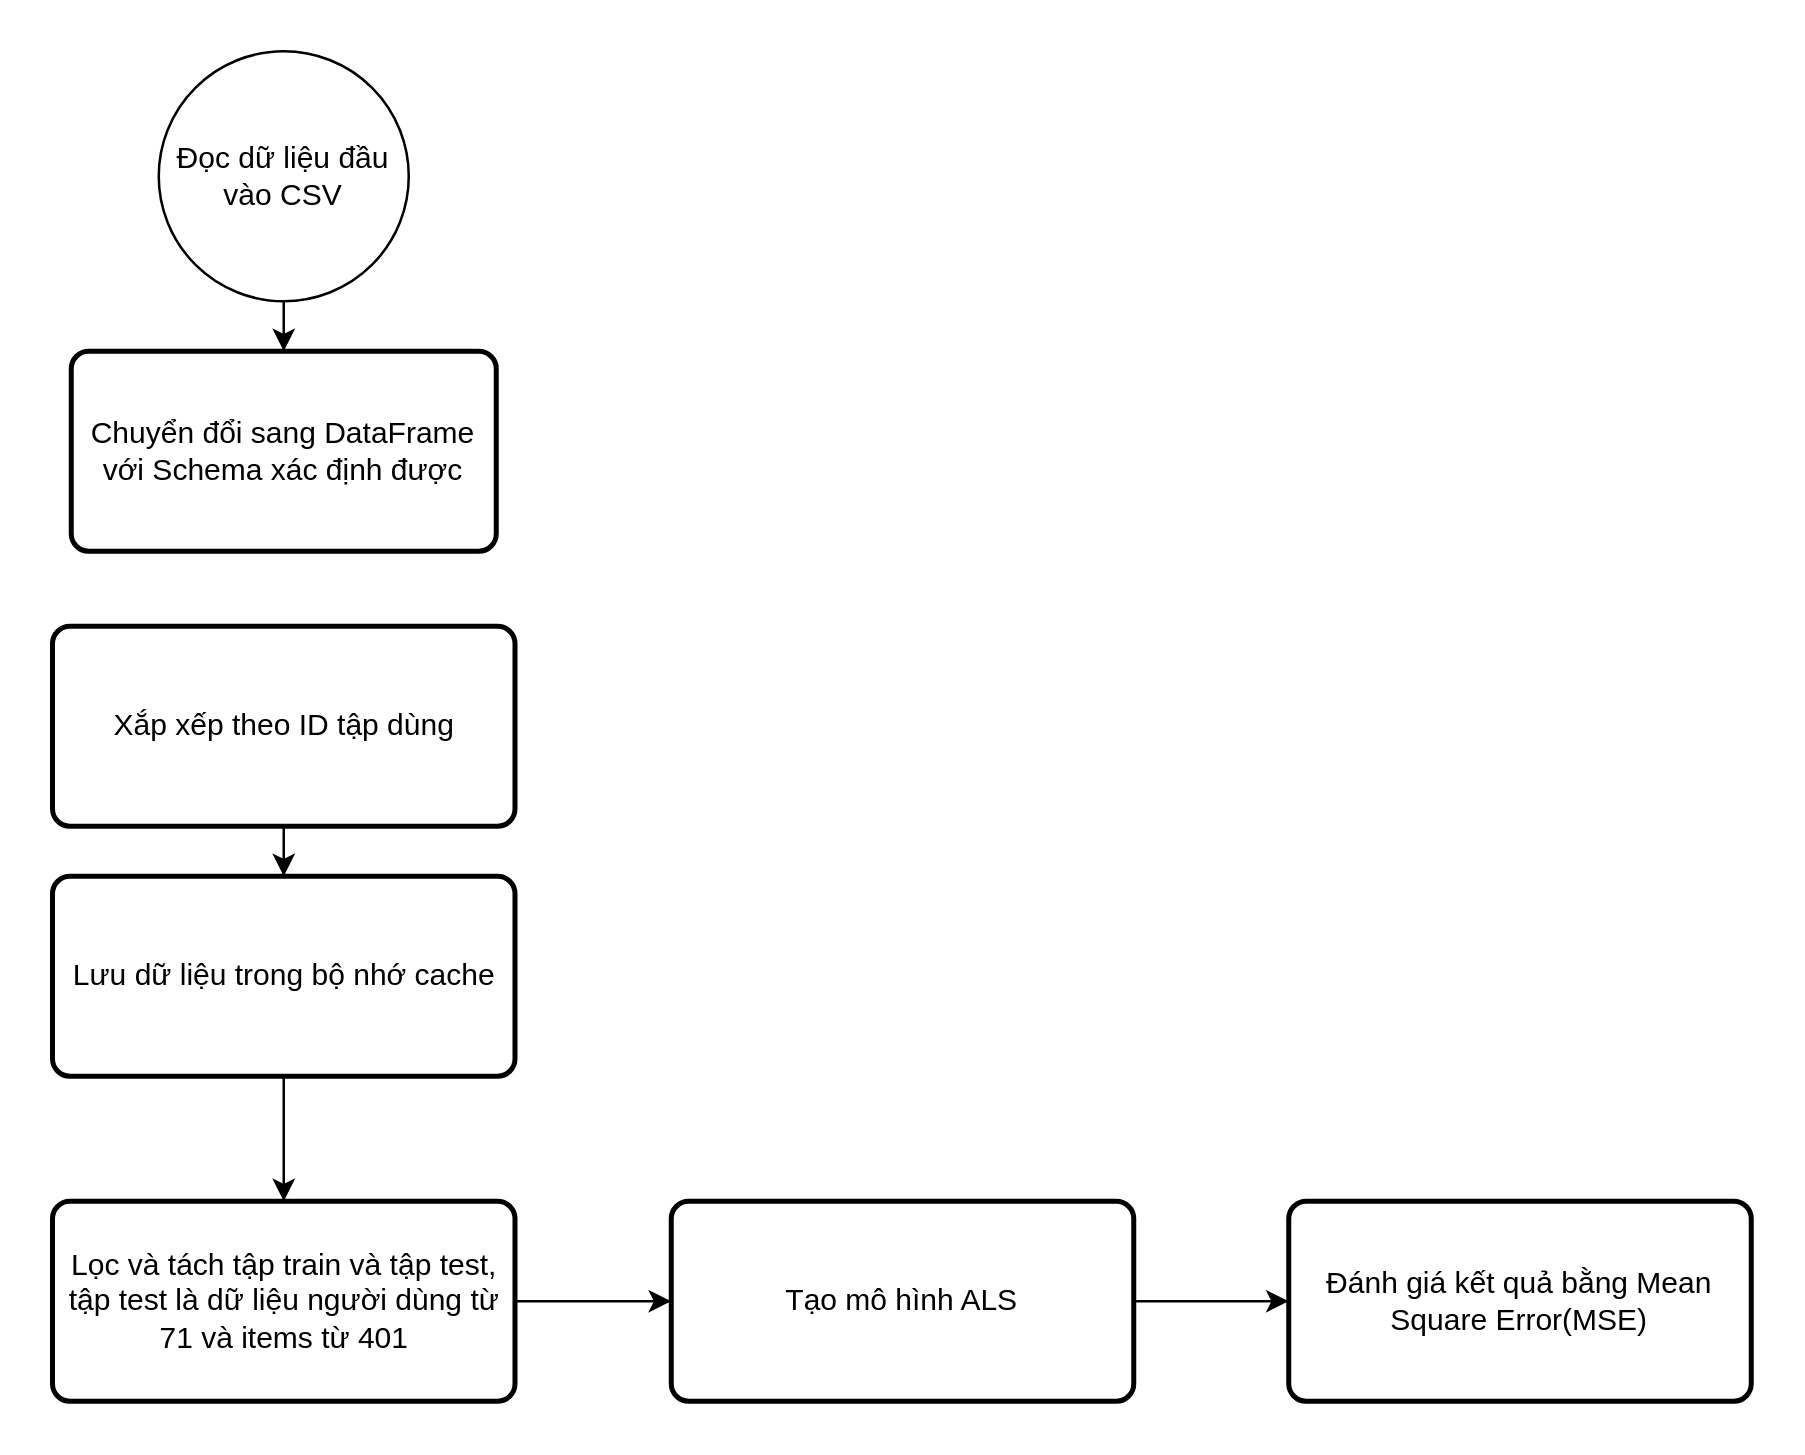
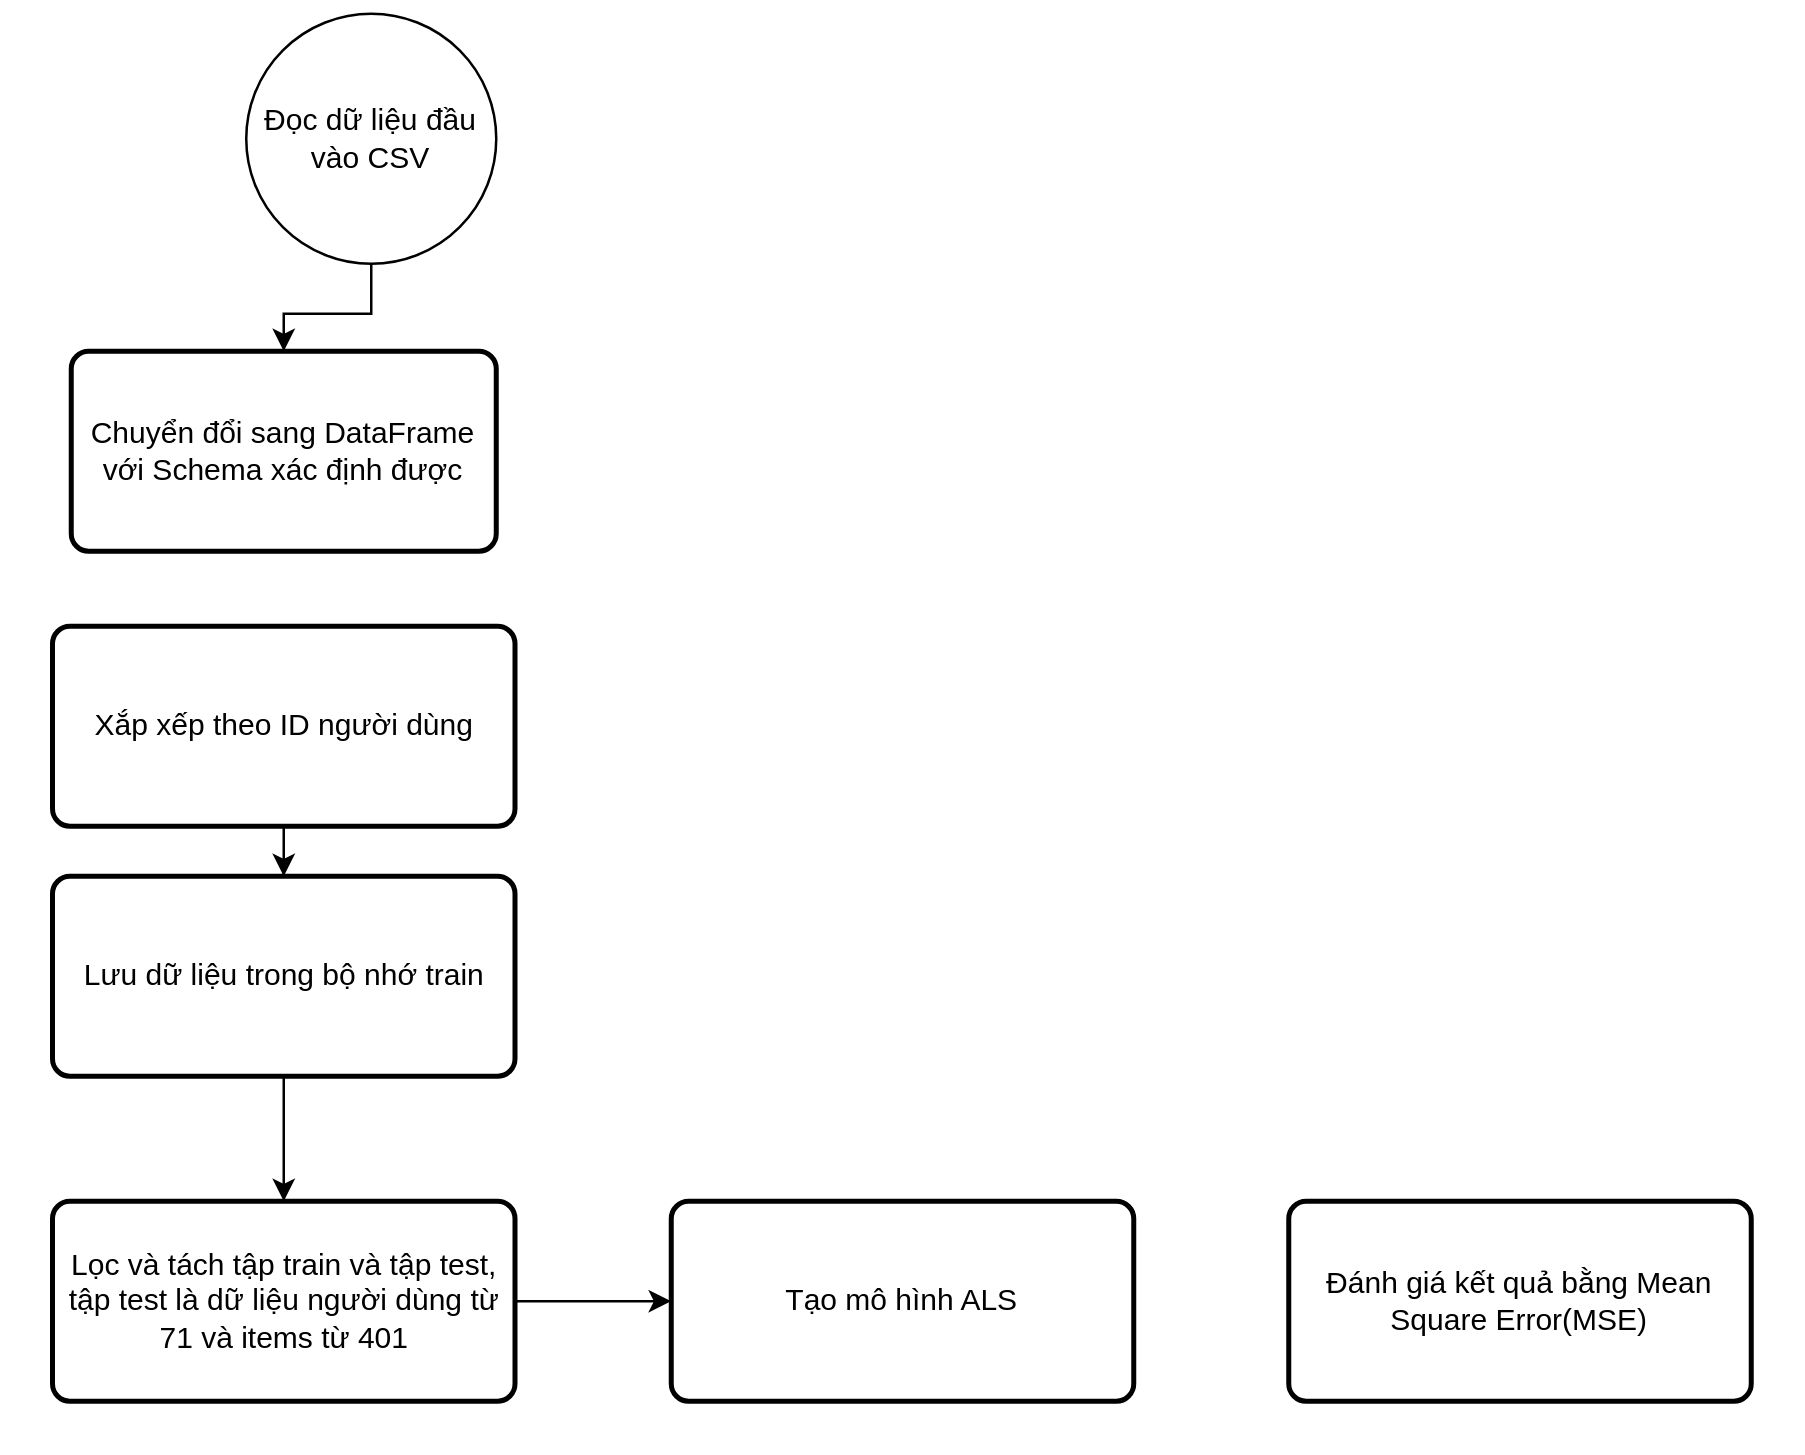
node "Đọc dữ liệu đầu vào CSV": moved (284, 176) -> (371, 139)
node "Xắp xếp theo ID tập dùng": label "Xắp xếp theo ID tập dùng" -> "Xắp xếp theo ID người dùng"
node "Lưu dữ liệu trong bộ nhớ cache": label "Lưu dữ liệu trong bộ nhớ cache" -> "Lưu dữ liệu trong bộ nhớ train"
edge "Tạo mô hình ALS" -> "Đánh giá kết quả bằng Mean Square Error(MSE)": removed
